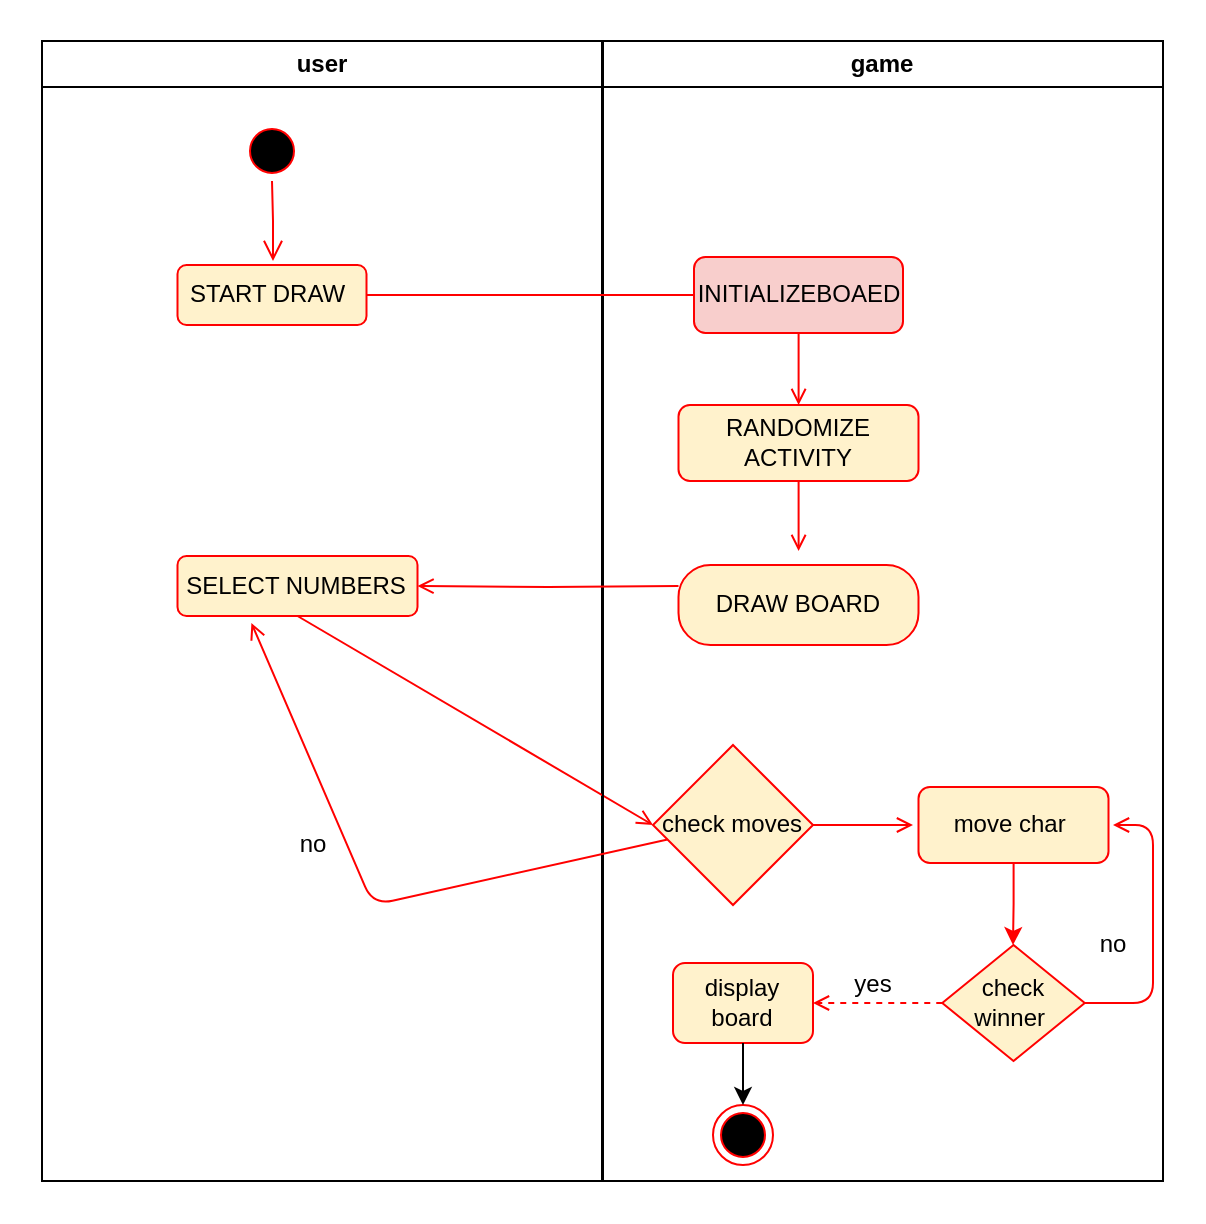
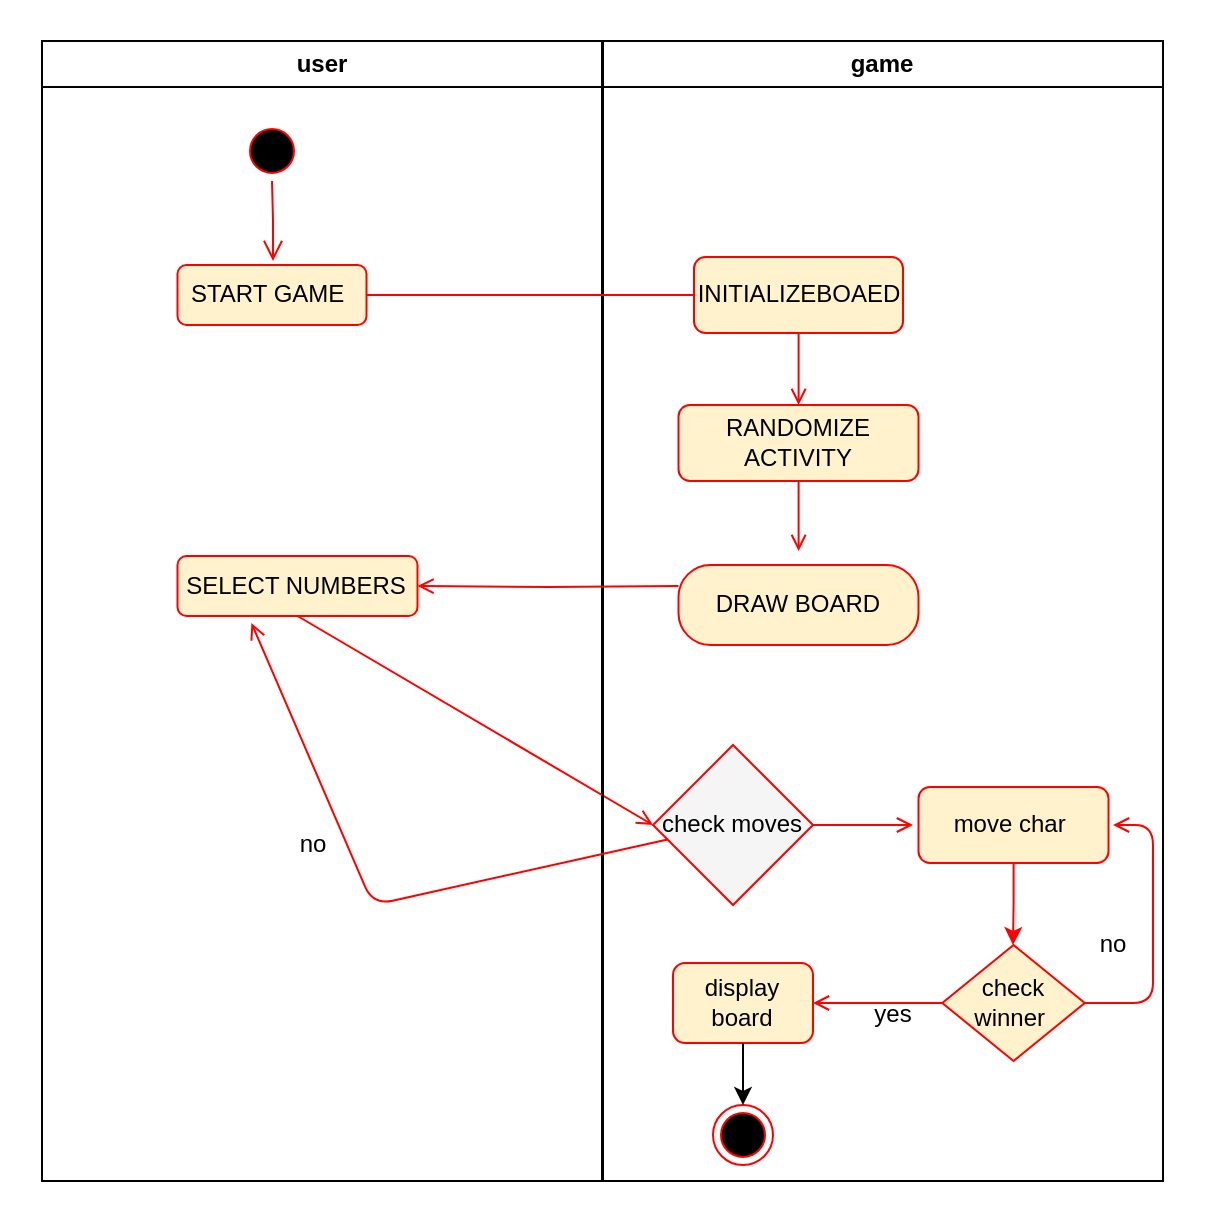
node "START DRAW": label "START DRAW" -> "START GAME"
node "INITIALIZEBOAED": fillcolor #f8cecc -> #fff2cc
node "check moves": fillcolor #fff2cc -> #f5f5f5
node "yes": moved (873, 985) -> (893, 1015)
edge "check winner" -> "display board": style dashed -> solid
